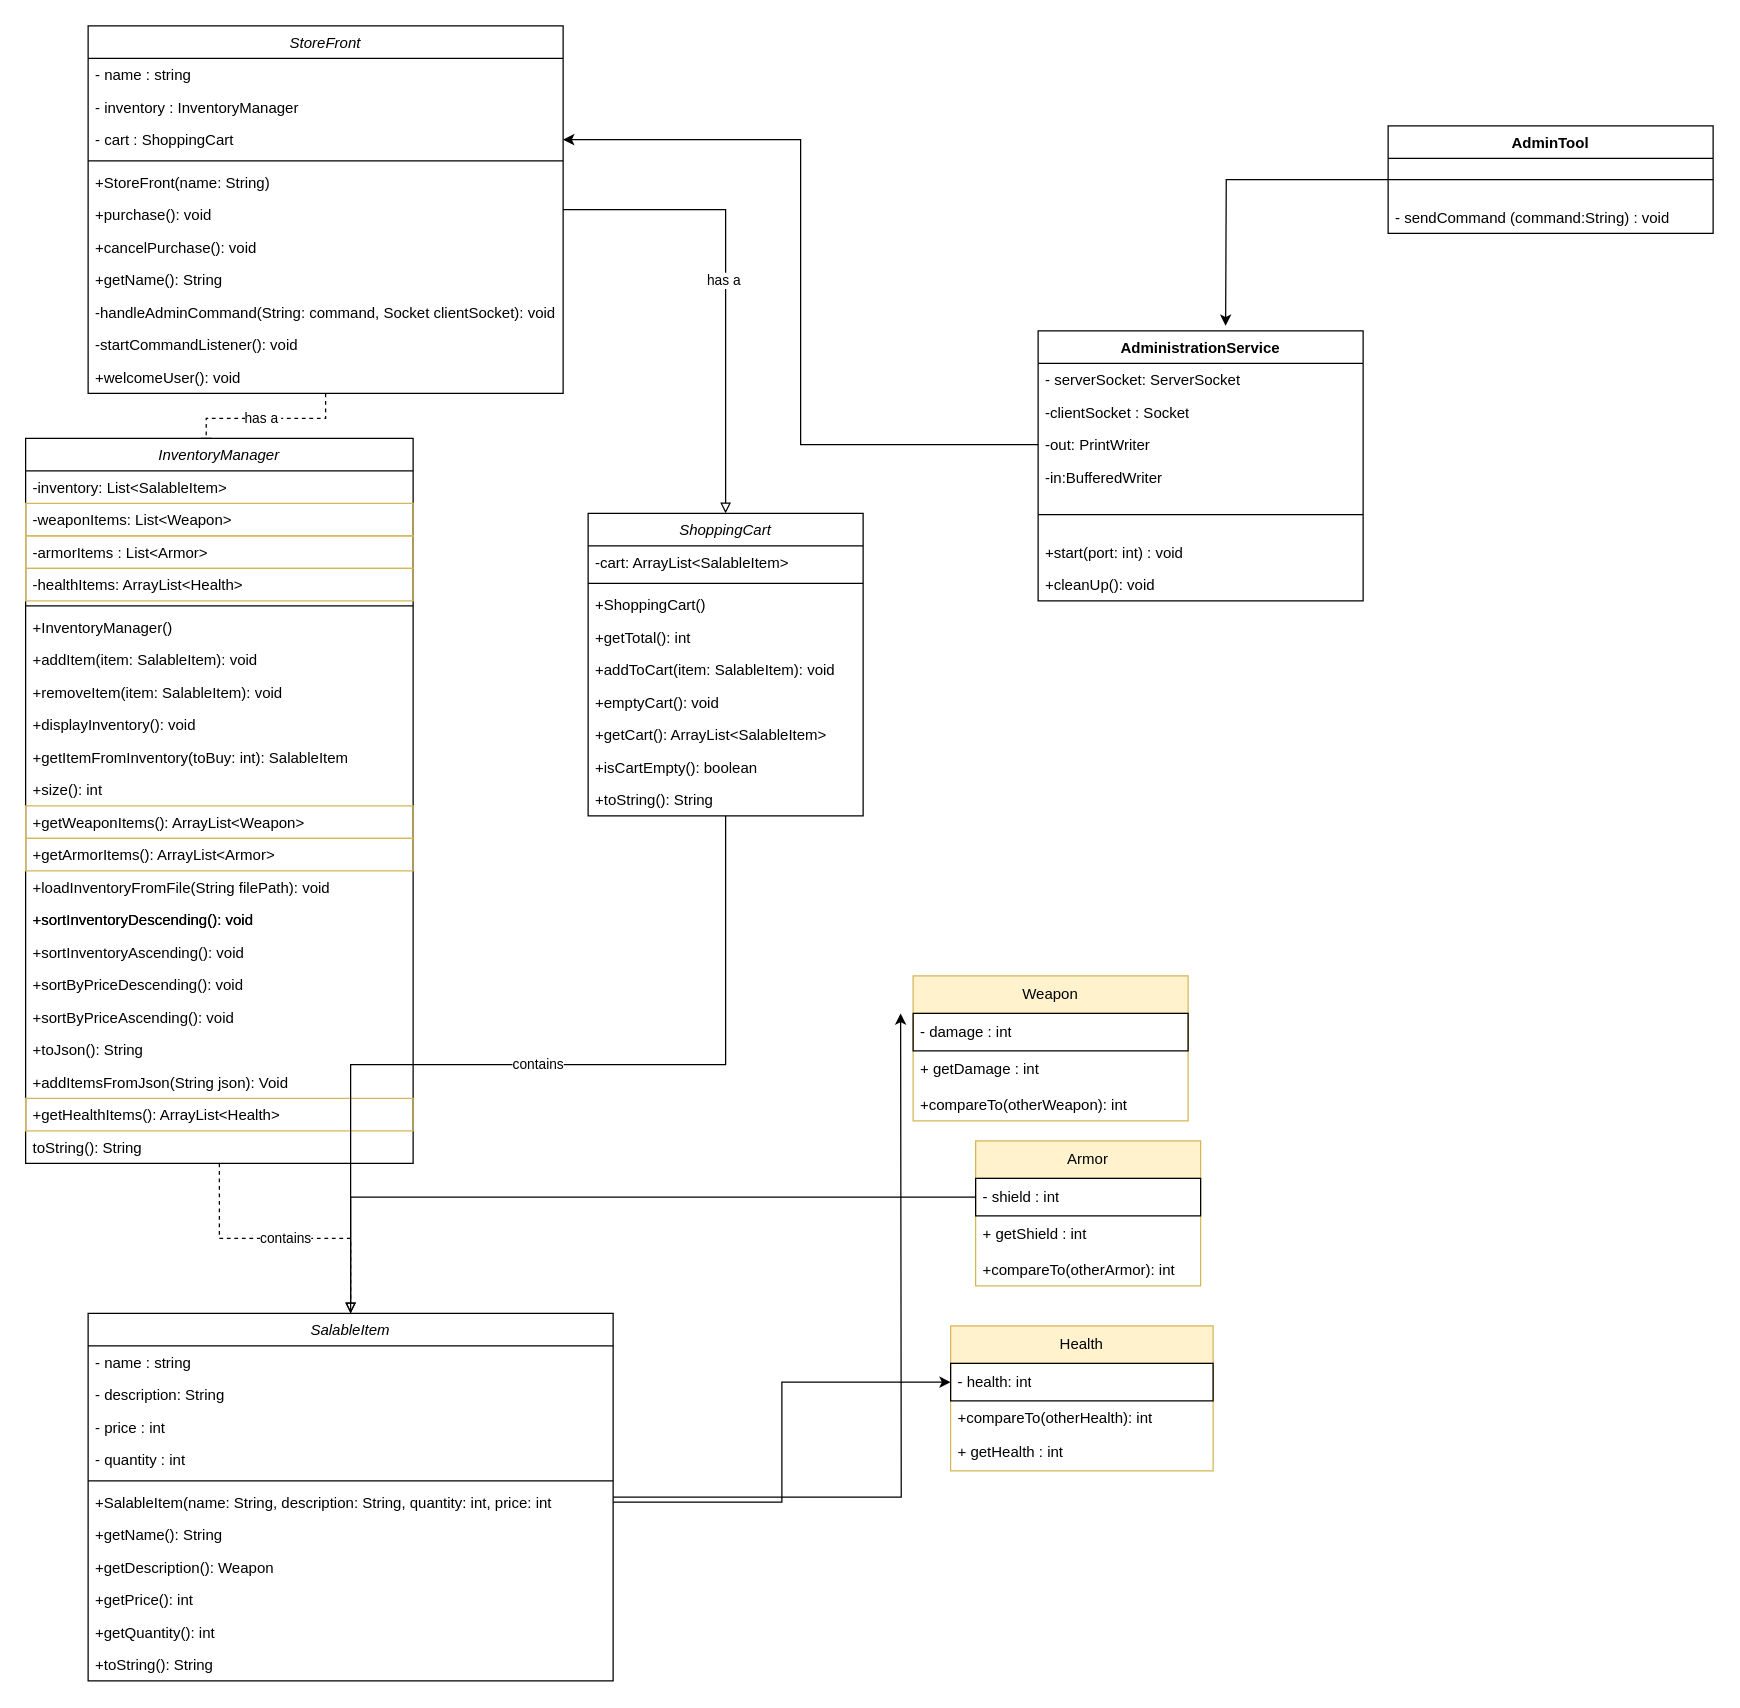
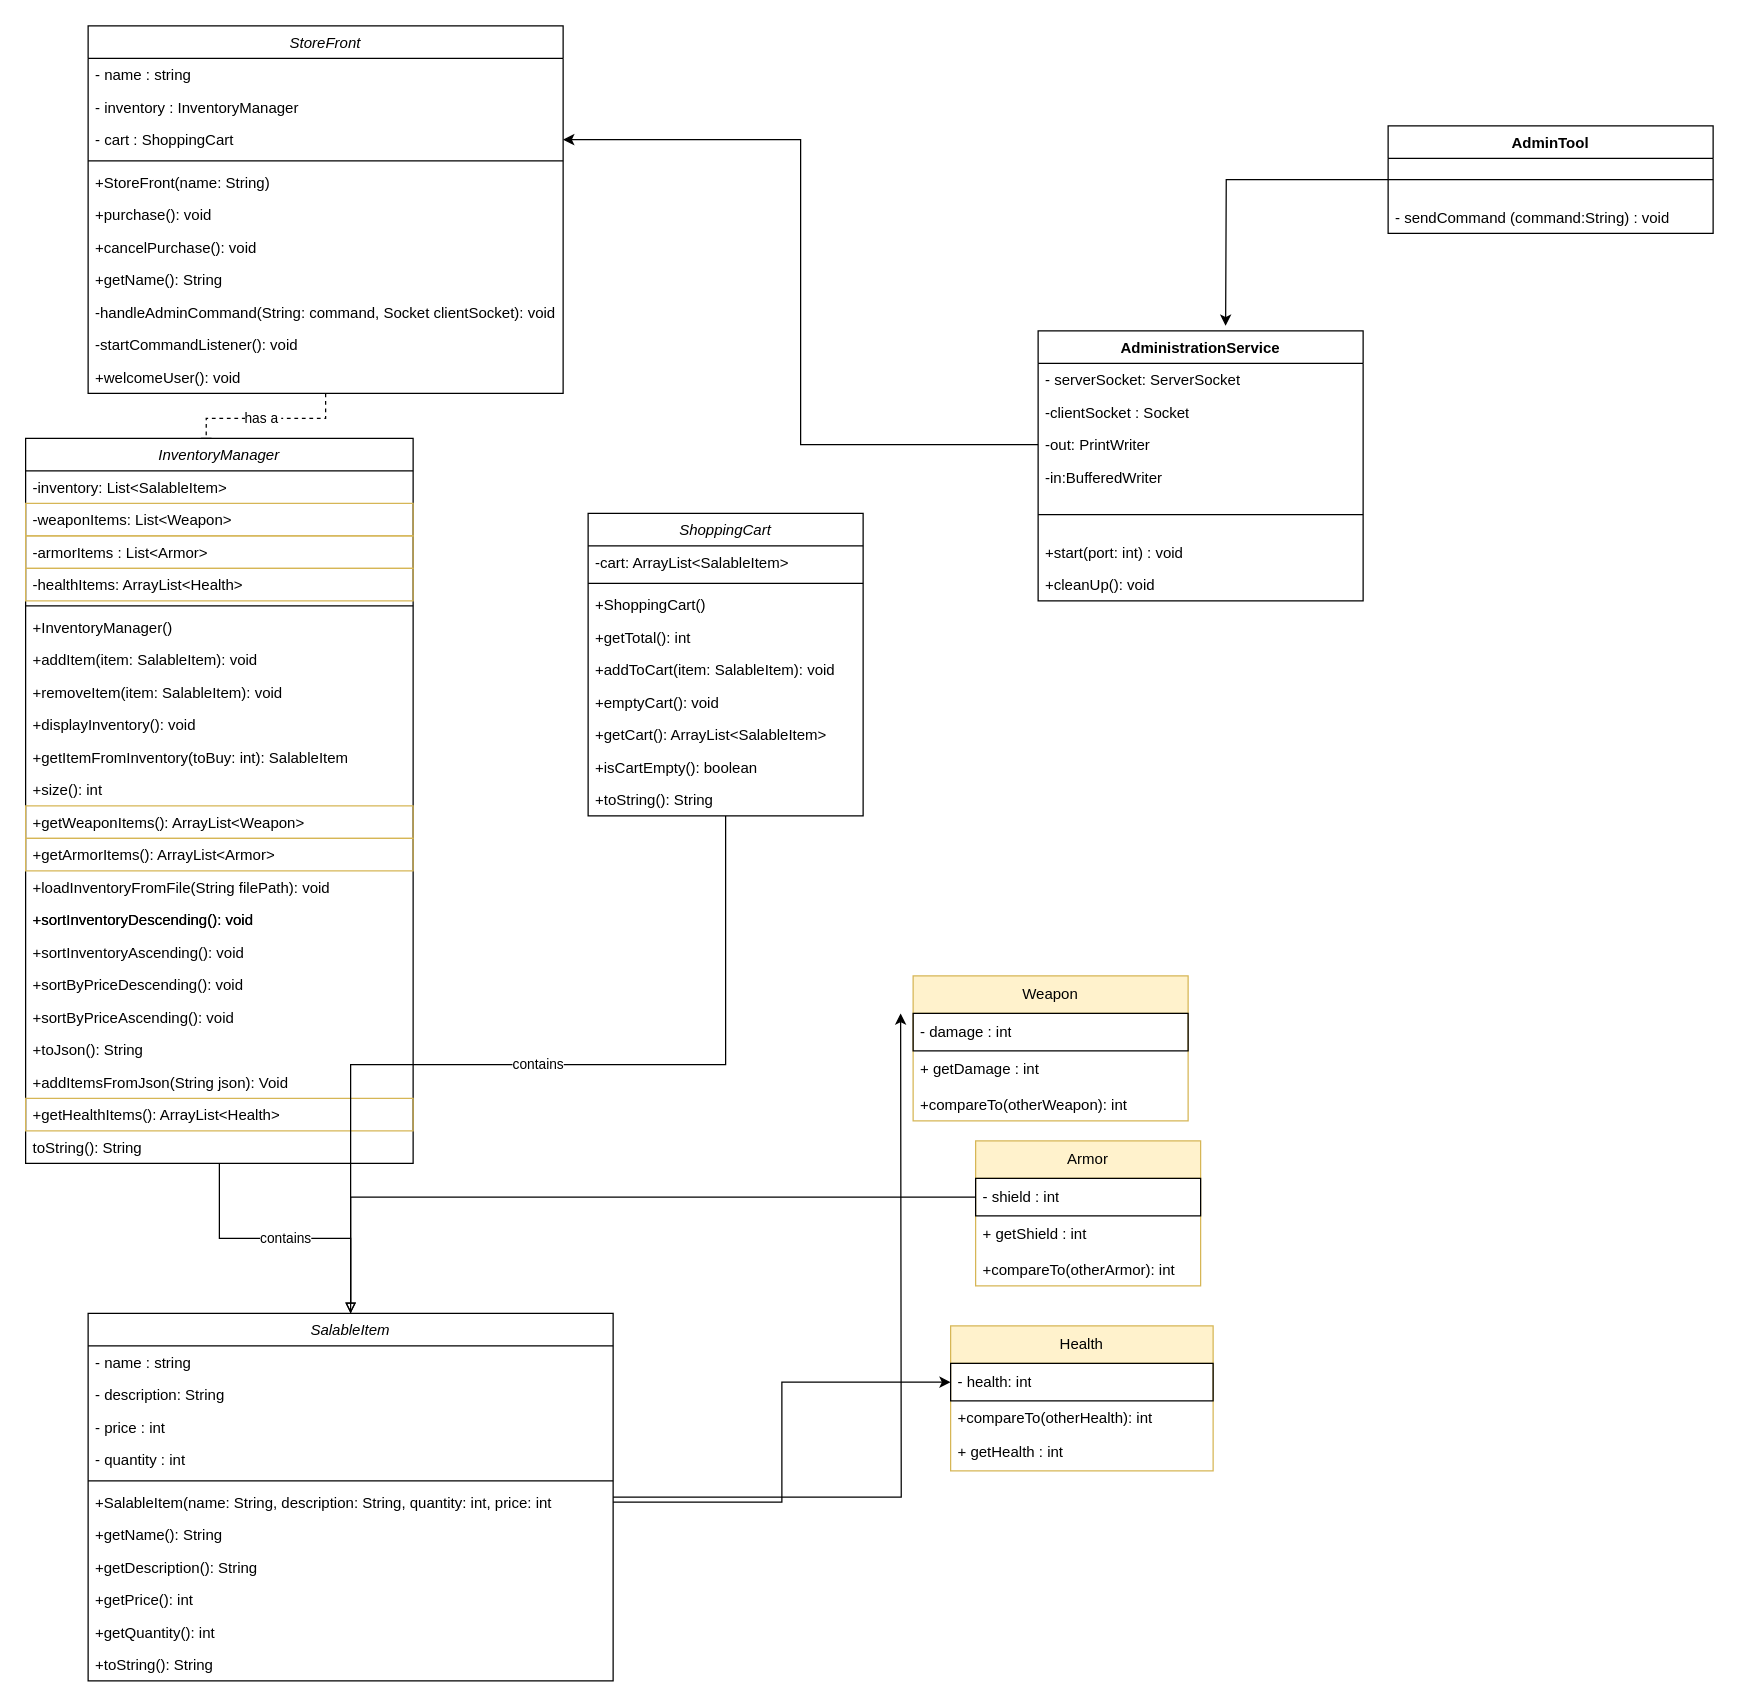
edge "StoreFront" -> "ShoppingCart": removed, label "has a"
edge "InventoryManager" -> "SalableItem": style dashed -> solid
node "+getDescription(): Weapon": label "+getDescription(): Weapon" -> "+getDescription(): String"
